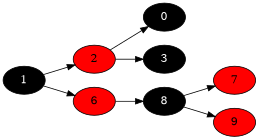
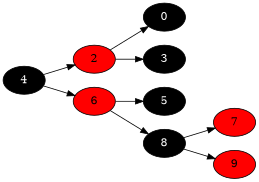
node "1": label "1" -> "4"
node "5": added
